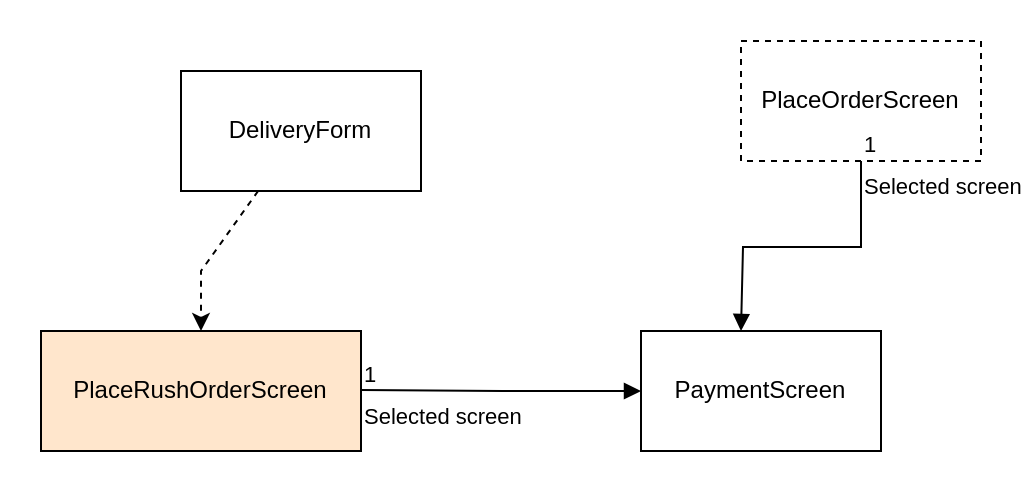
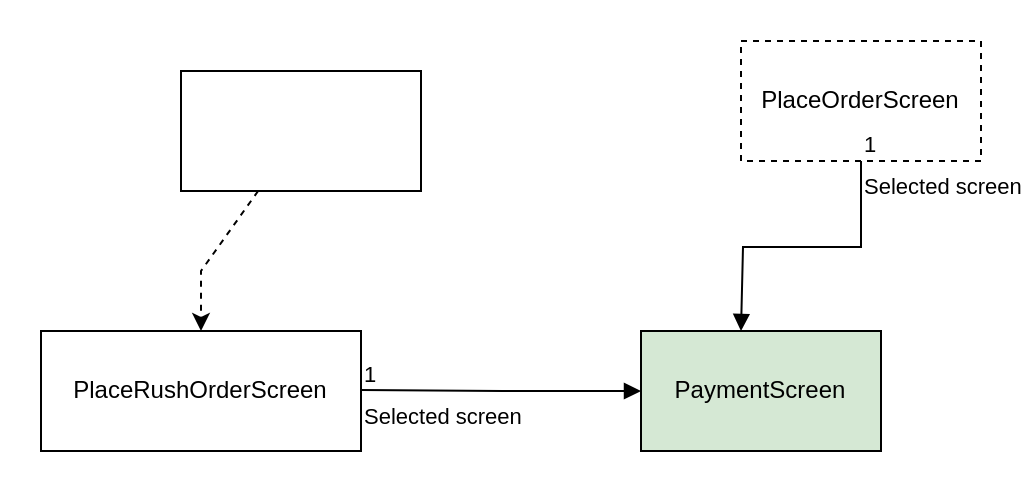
node "DeliveryForm": removed
node "PlaceRushOrderScreen": fillcolor #ffe6cc -> #ffffff
node "PaymentScreen": fillcolor #ffffff -> #d5e8d4
